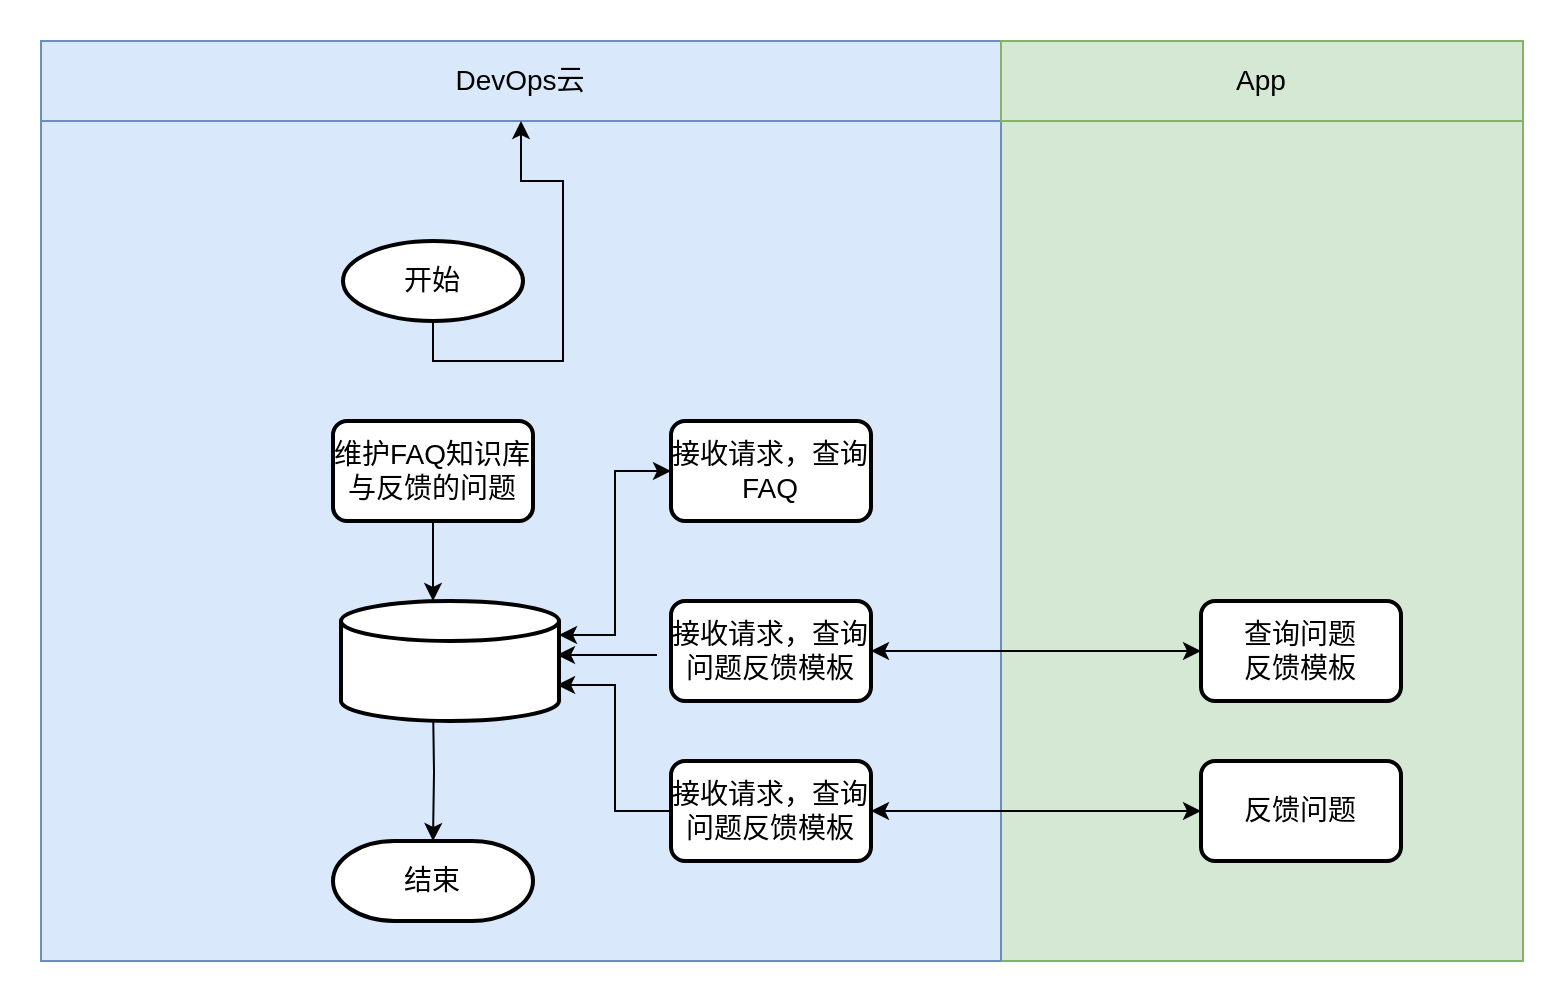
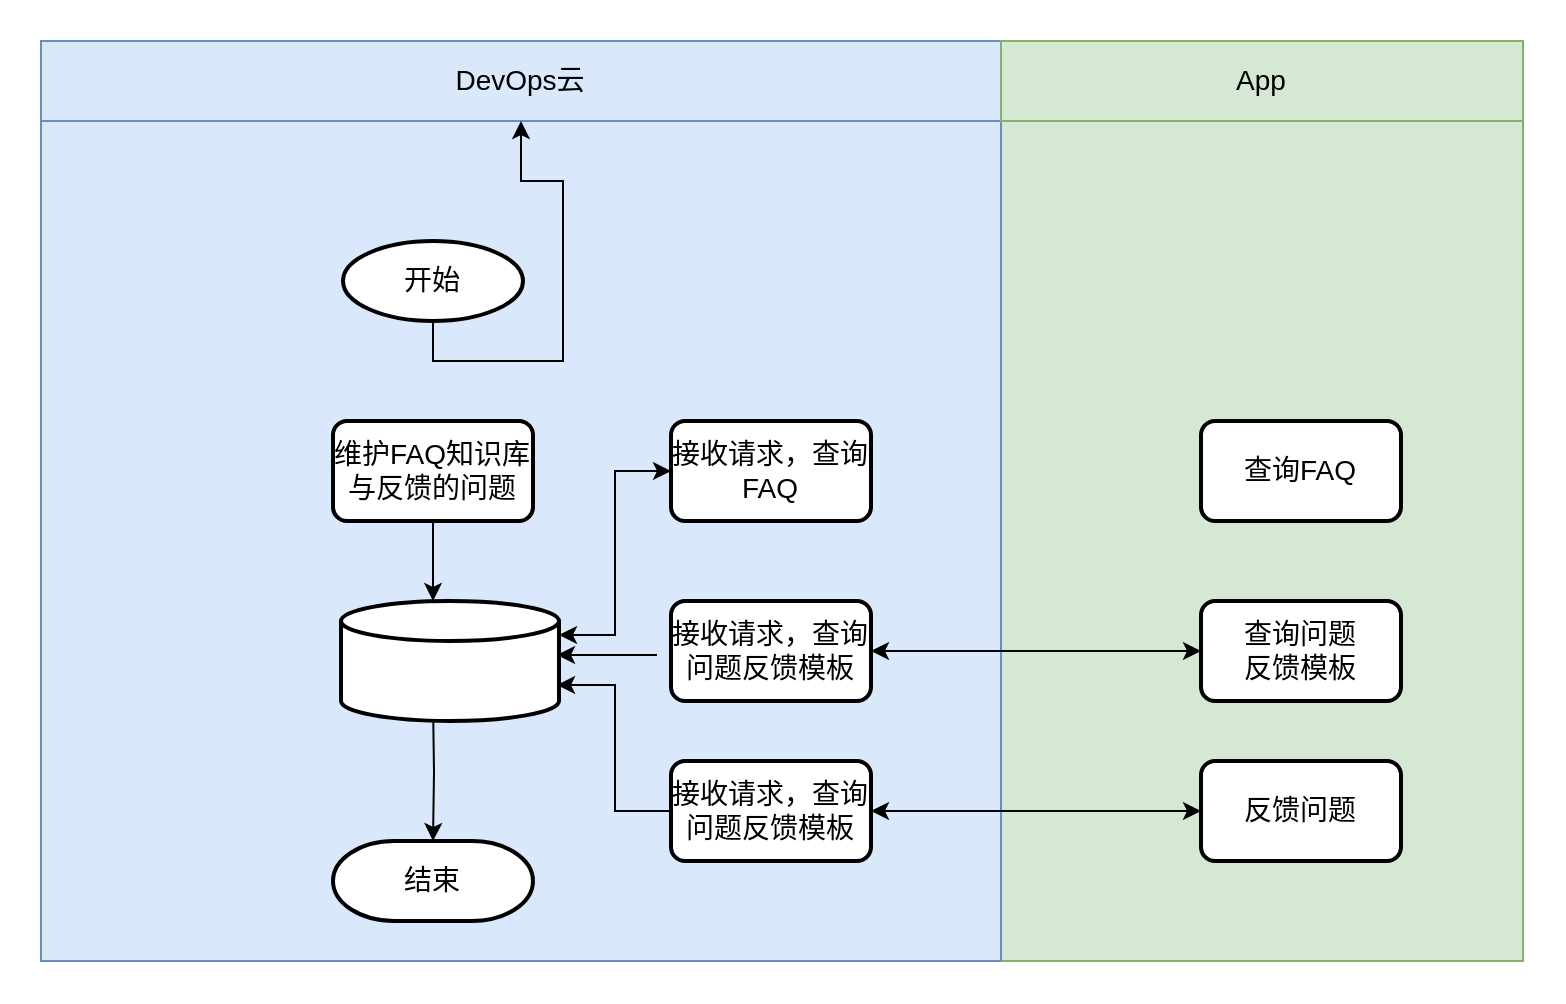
node "查询FAQ": added
